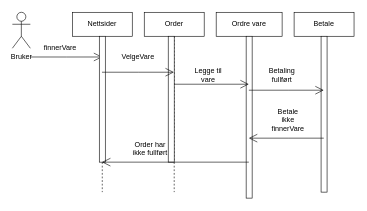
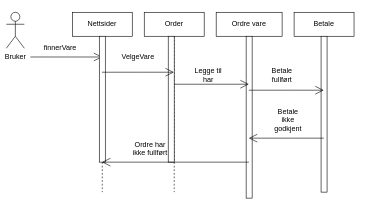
node "Bruker": moved (21, 30) -> (15, 30)
node "Legge til vare": label "Legge til vare" -> "Legge til har"
node "Betaling fullført": label "Betaling fullført" -> "Betale fullført"
node "Betale ikke finnerVare": label "Betale ikke finnerVare" -> "Betale ikke godkjent"
node "Order har ikke fullført": label "Order har ikke fullført" -> "Ordre har ikke fullført"
